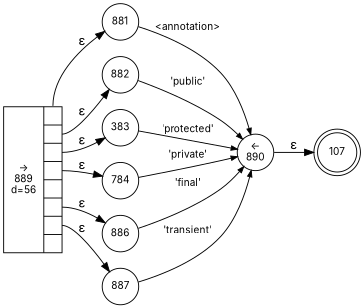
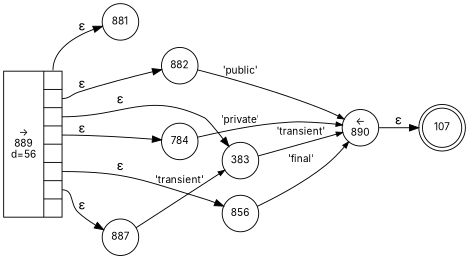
edge "881" -> "← 890": removed, label "<annotation>"
edge "383" -> "← 890": label "'protected'" -> "'transient'"
node "886": label "886" -> "856"
edge "887" -> "← 890": now "887" -> "383"
